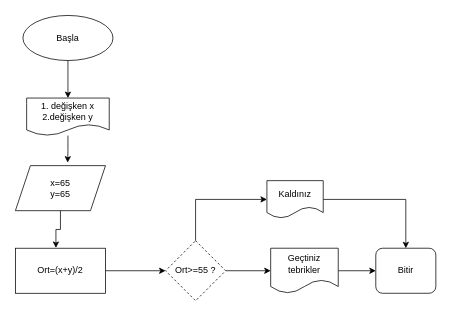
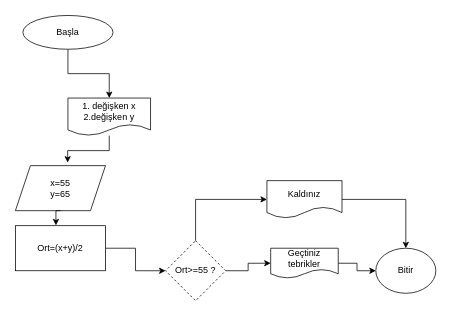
node "Başla": size 90x45 -> 90x34
node "1. değişken x 2.değişken y": moved (68, 117) -> (109, 117)
node "x=65 y=65": label "x=65 y=65" -> "x=55 y=65"
node "Kaldınız": size 56x38 -> 75x38
node "Ort=(x+y)/2": moved (60, 270) -> (60, 248)
node "Geçtiniz tebrikler": size 68x45 -> 68x30
node "Bitir": shape rounded rectangle -> ellipse
